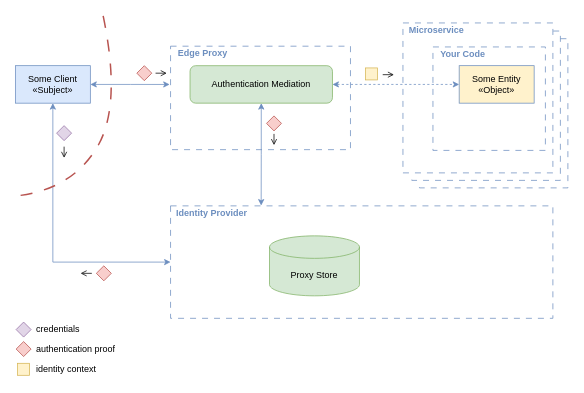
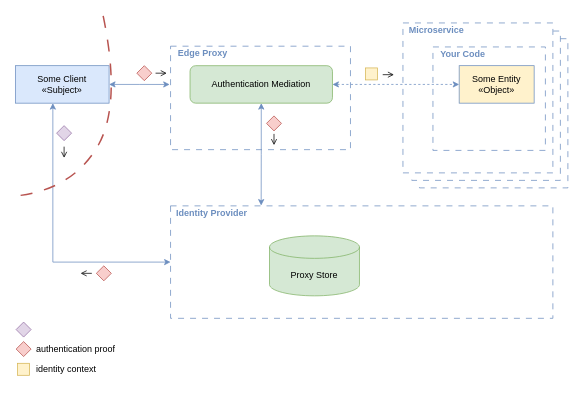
node "Some Client «Subject»": size 75x38 -> 94x38
node "credentials": removed
